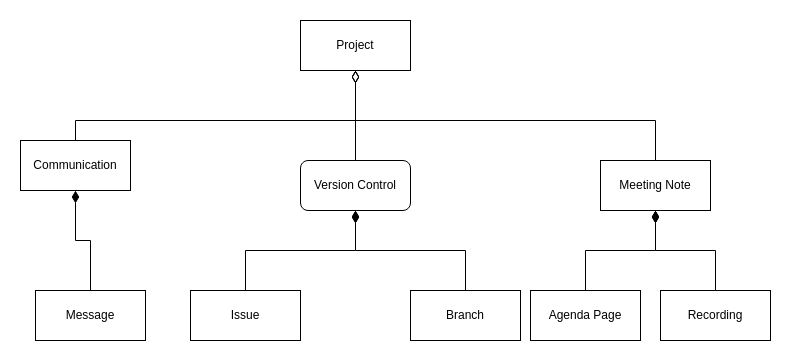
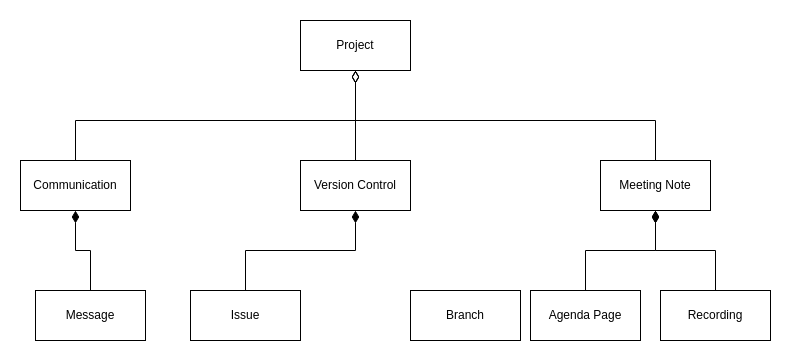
node "Communication": moved (76, 166) -> (76, 186)
node "Version Control": shape rounded rectangle -> rectangle
edge "Branch" -> "Version Control": removed
